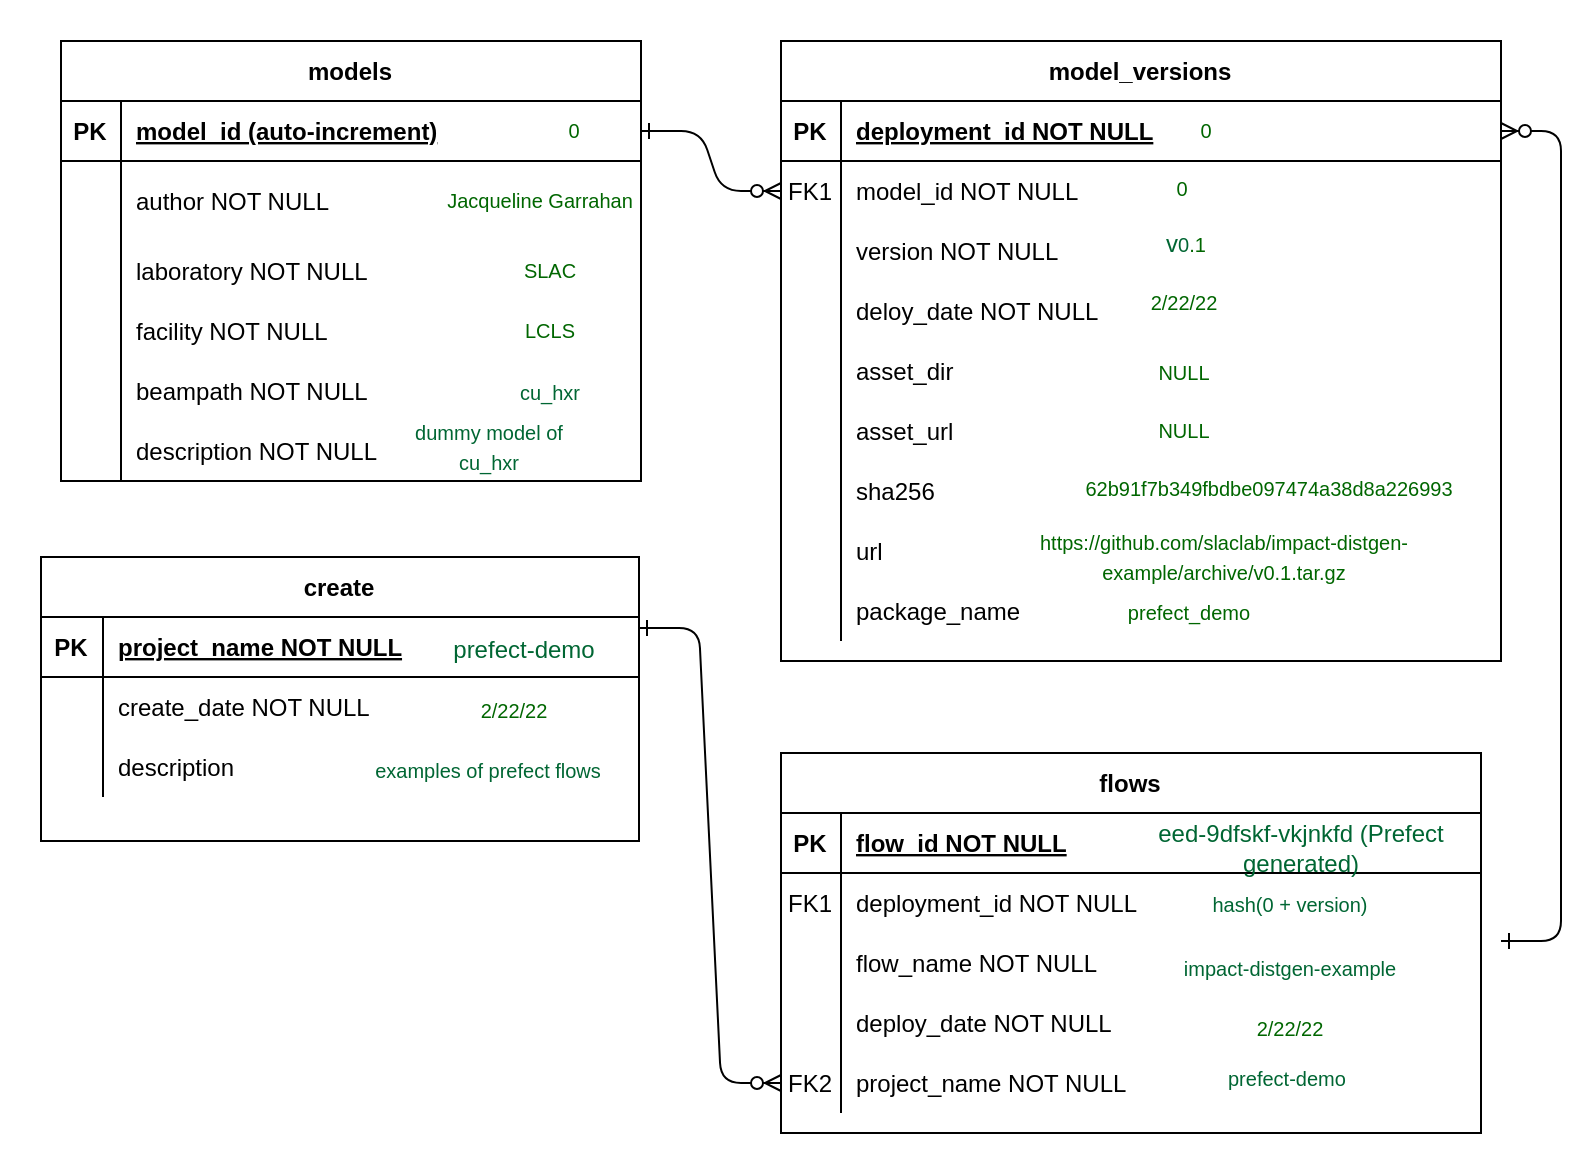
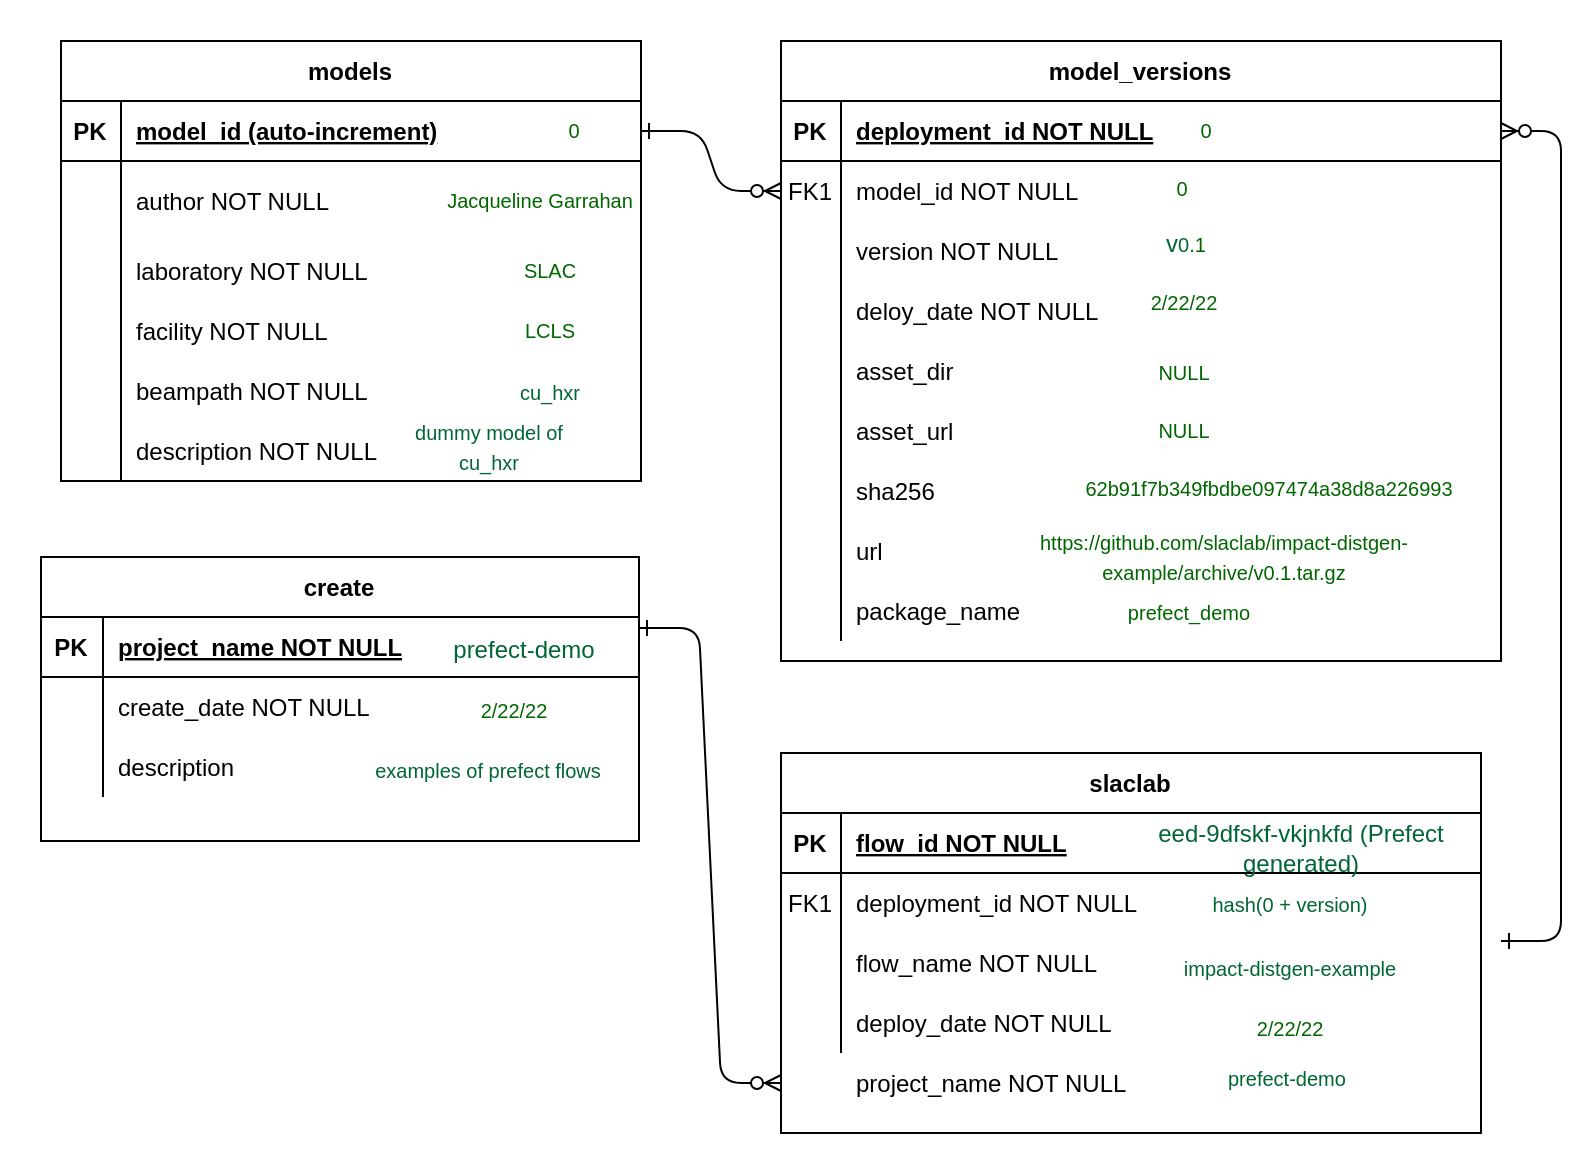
node "flows": label "flows" -> "slaclab"
node "FK2": removed
